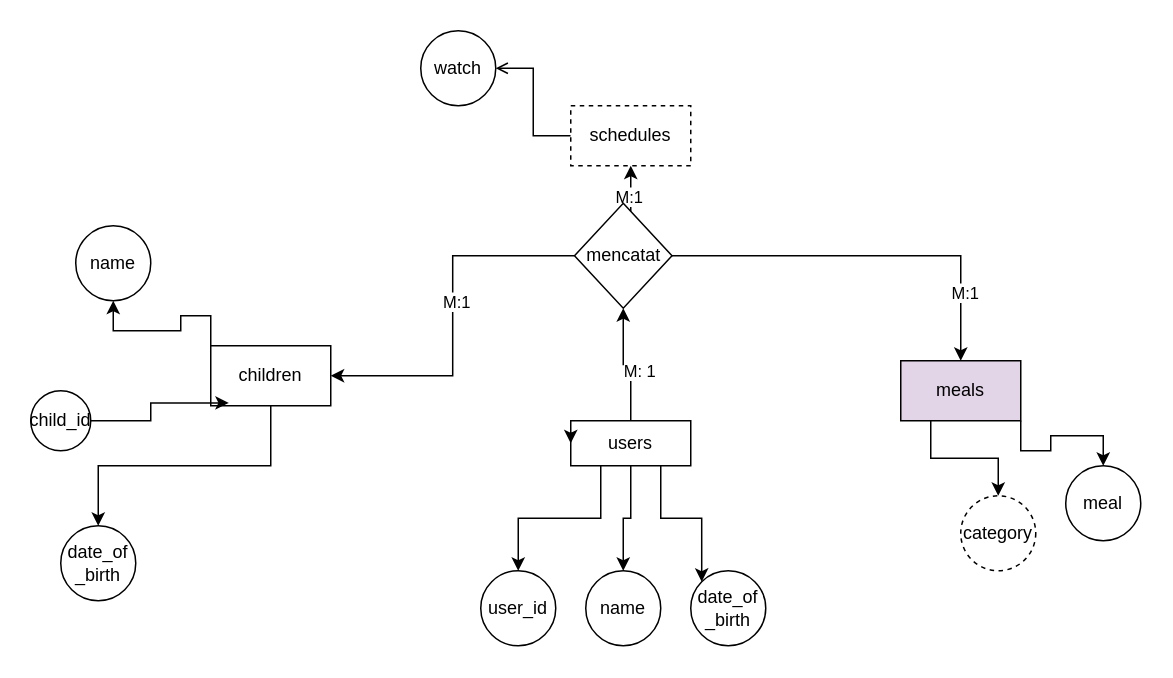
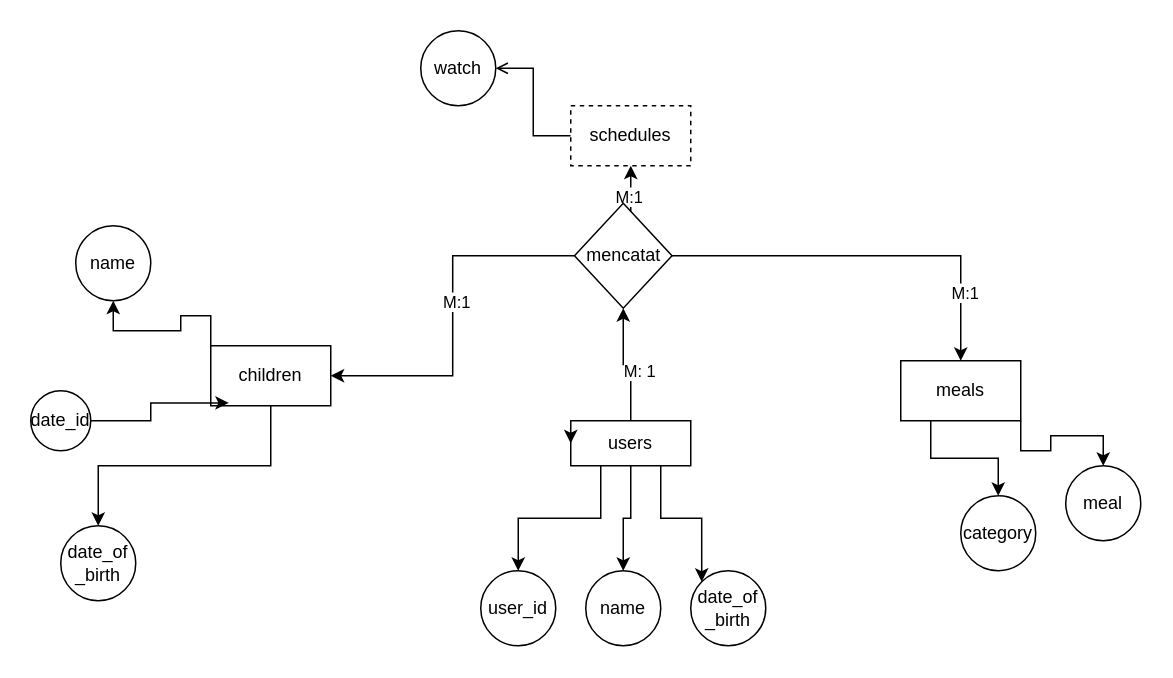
node "meals": fillcolor #e1d5e7 -> #ffffff
node "child_id": label "child_id" -> "date_id"
node "category": style dashed -> solid
